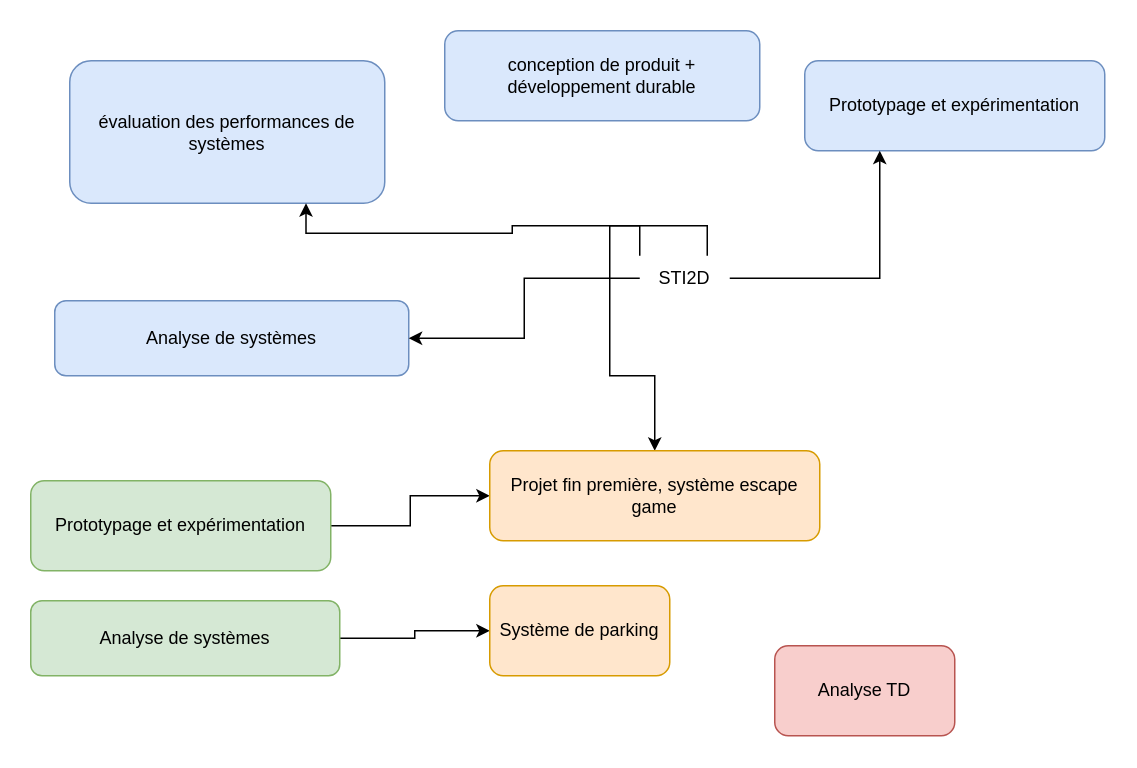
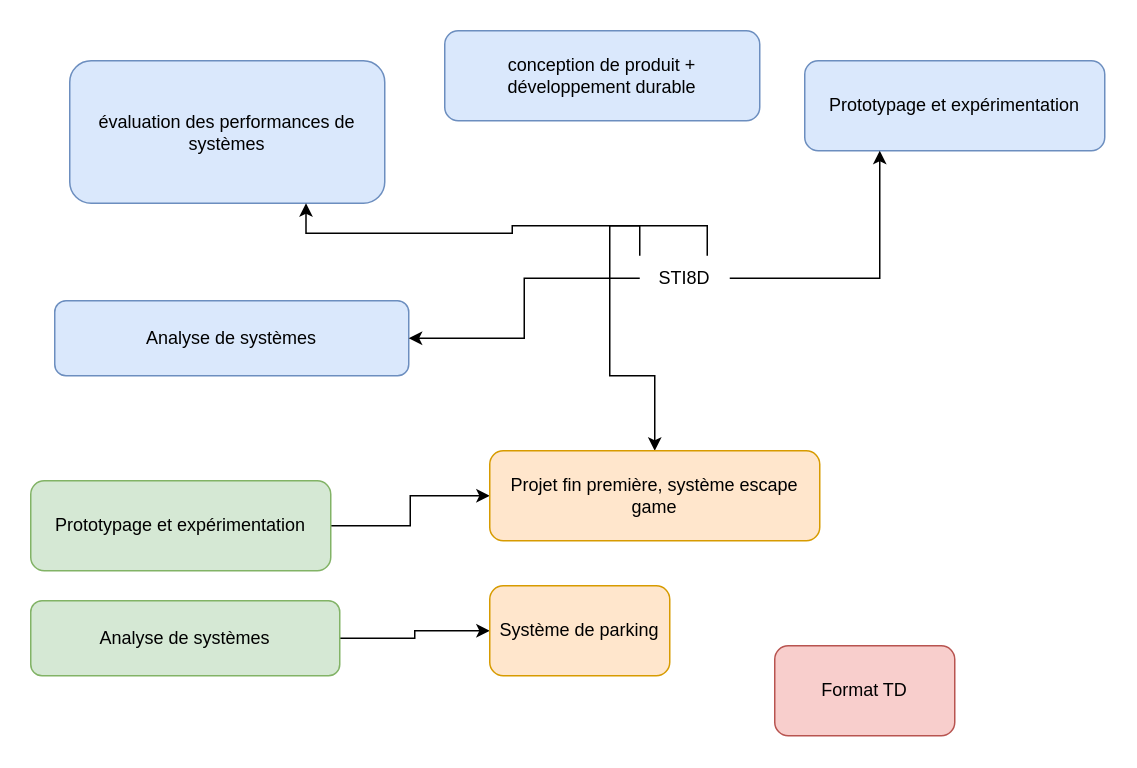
node "STI2D": label "STI2D" -> "STI8D"
node "Analyse TD": label "Analyse TD" -> "Format TD"
